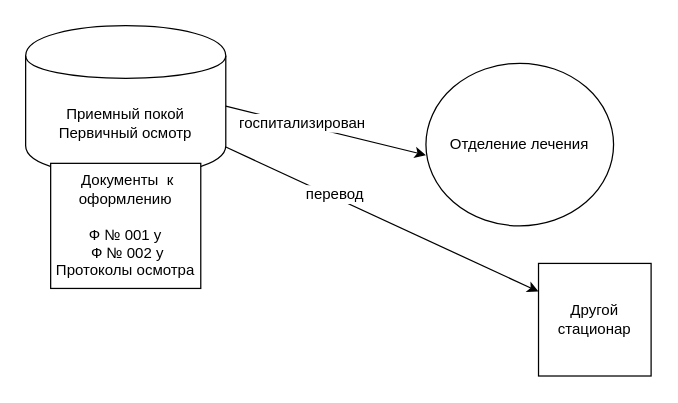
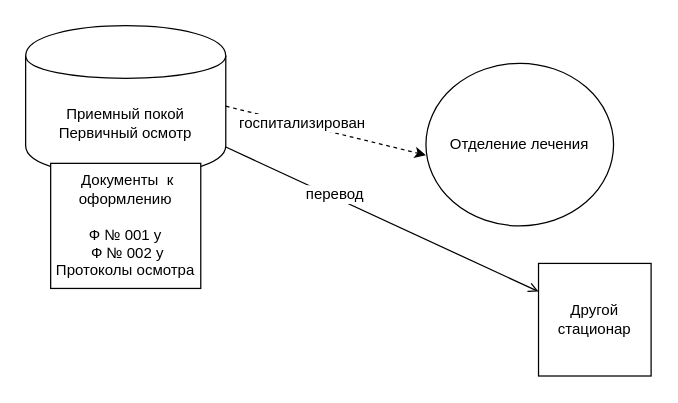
edge "Приемный покой Первичный осмотр" -> "Отделение лечения": style solid -> dashed
edge "Приемный покой Первичный осмотр" -> "Другой стационар": arrowhead classic -> open
